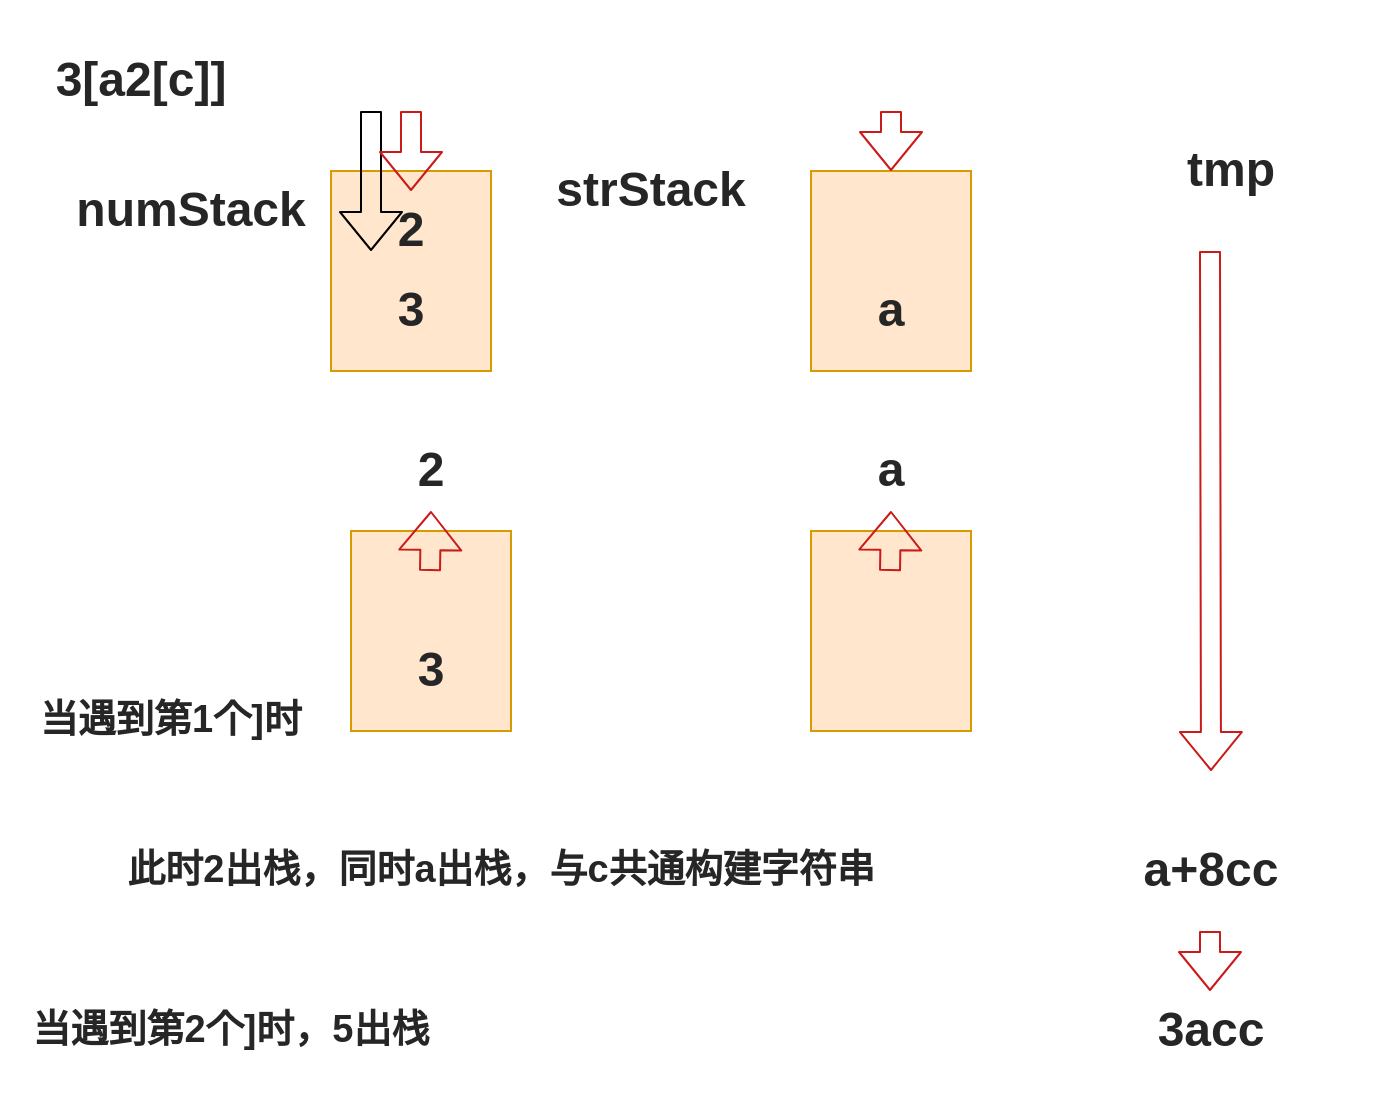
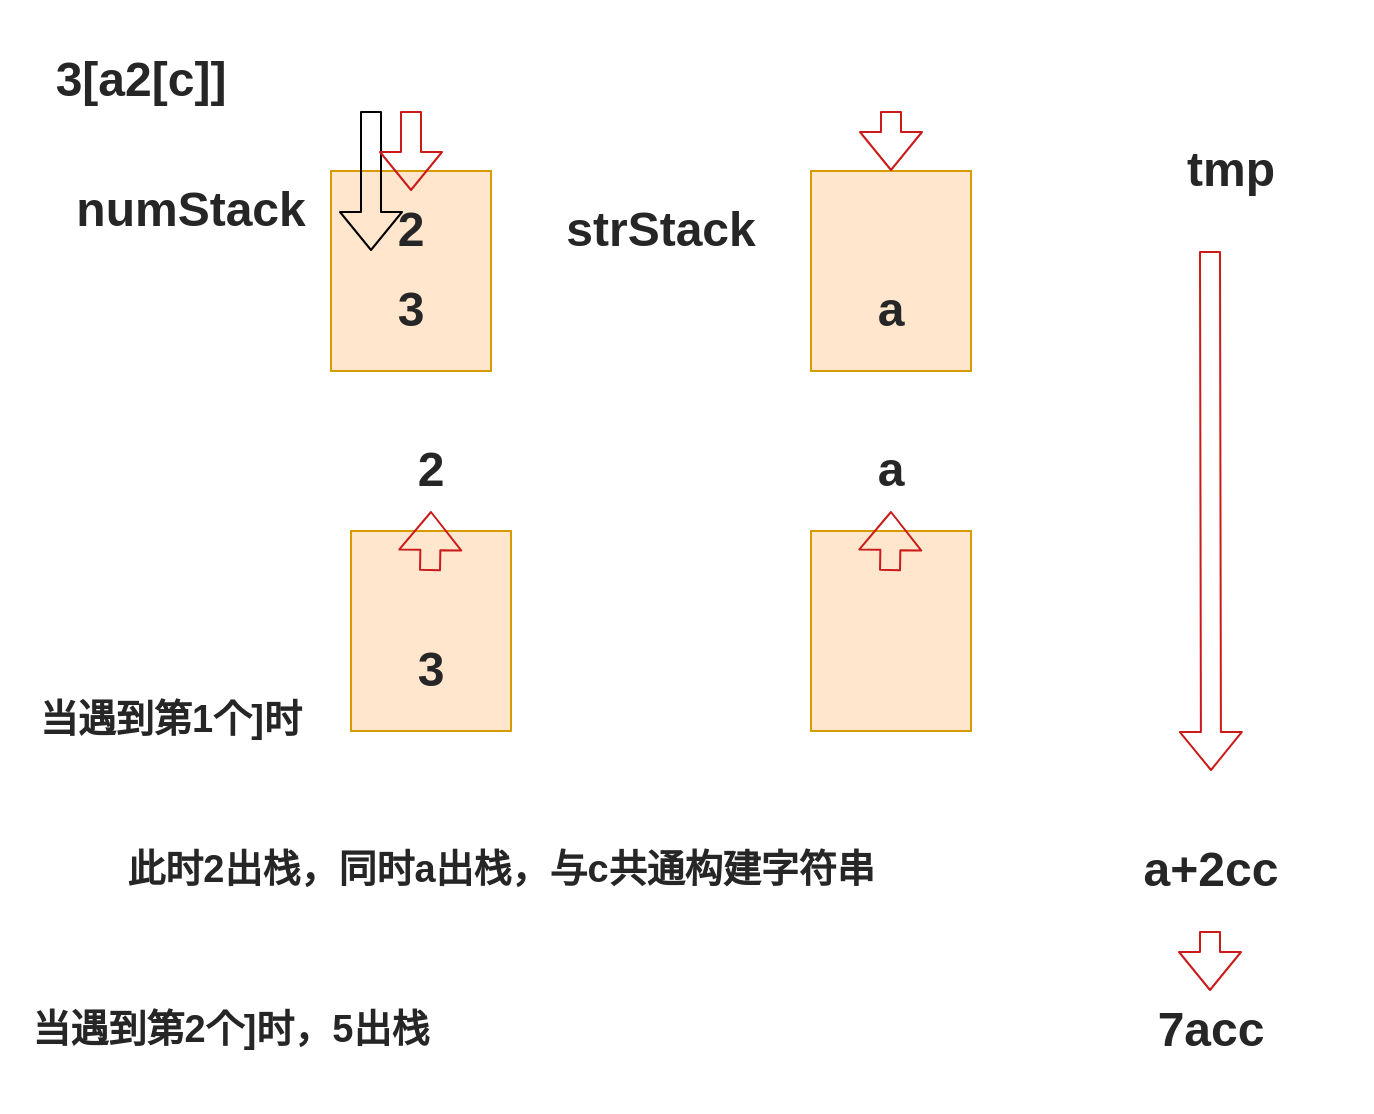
node "strStack": moved (651, 191) -> (661, 231)
node "a+8cc": label "a+8cc" -> "a+2cc"
node "3acc": label "3acc" -> "7acc"
